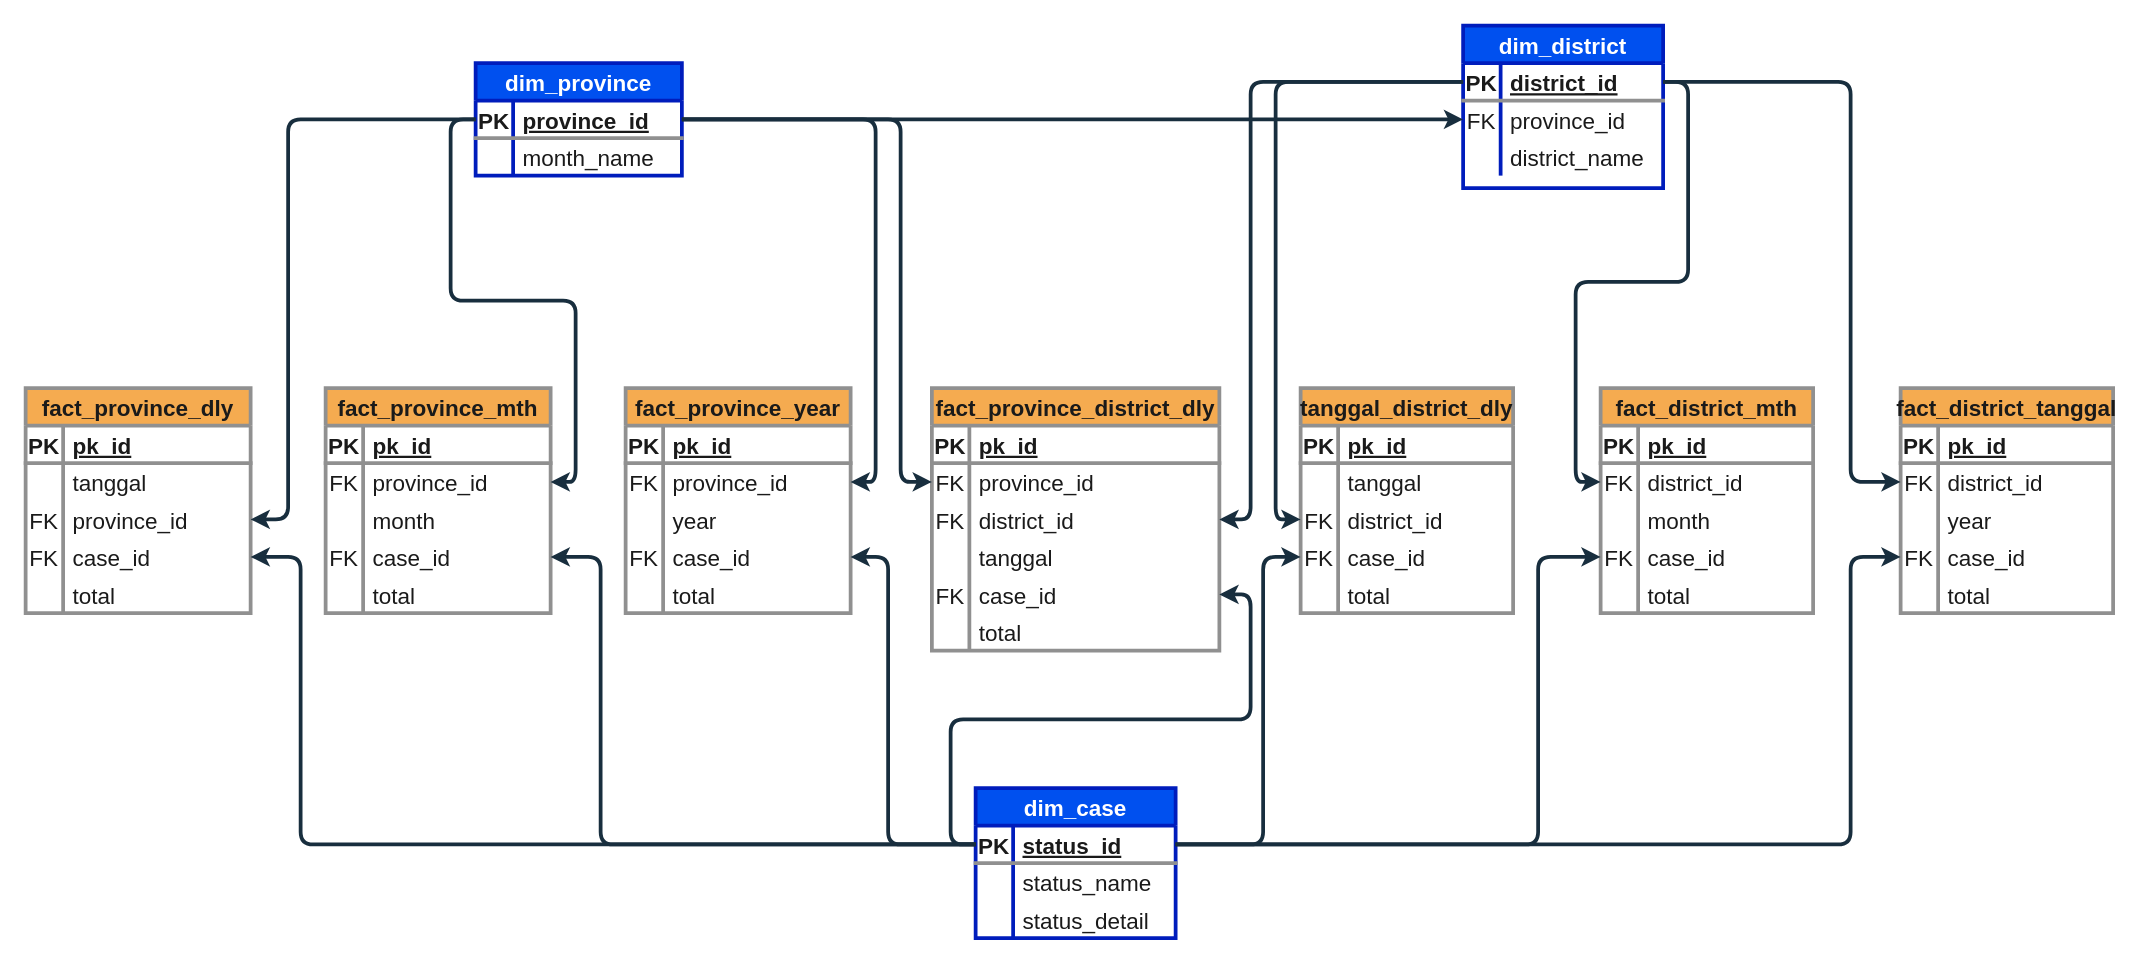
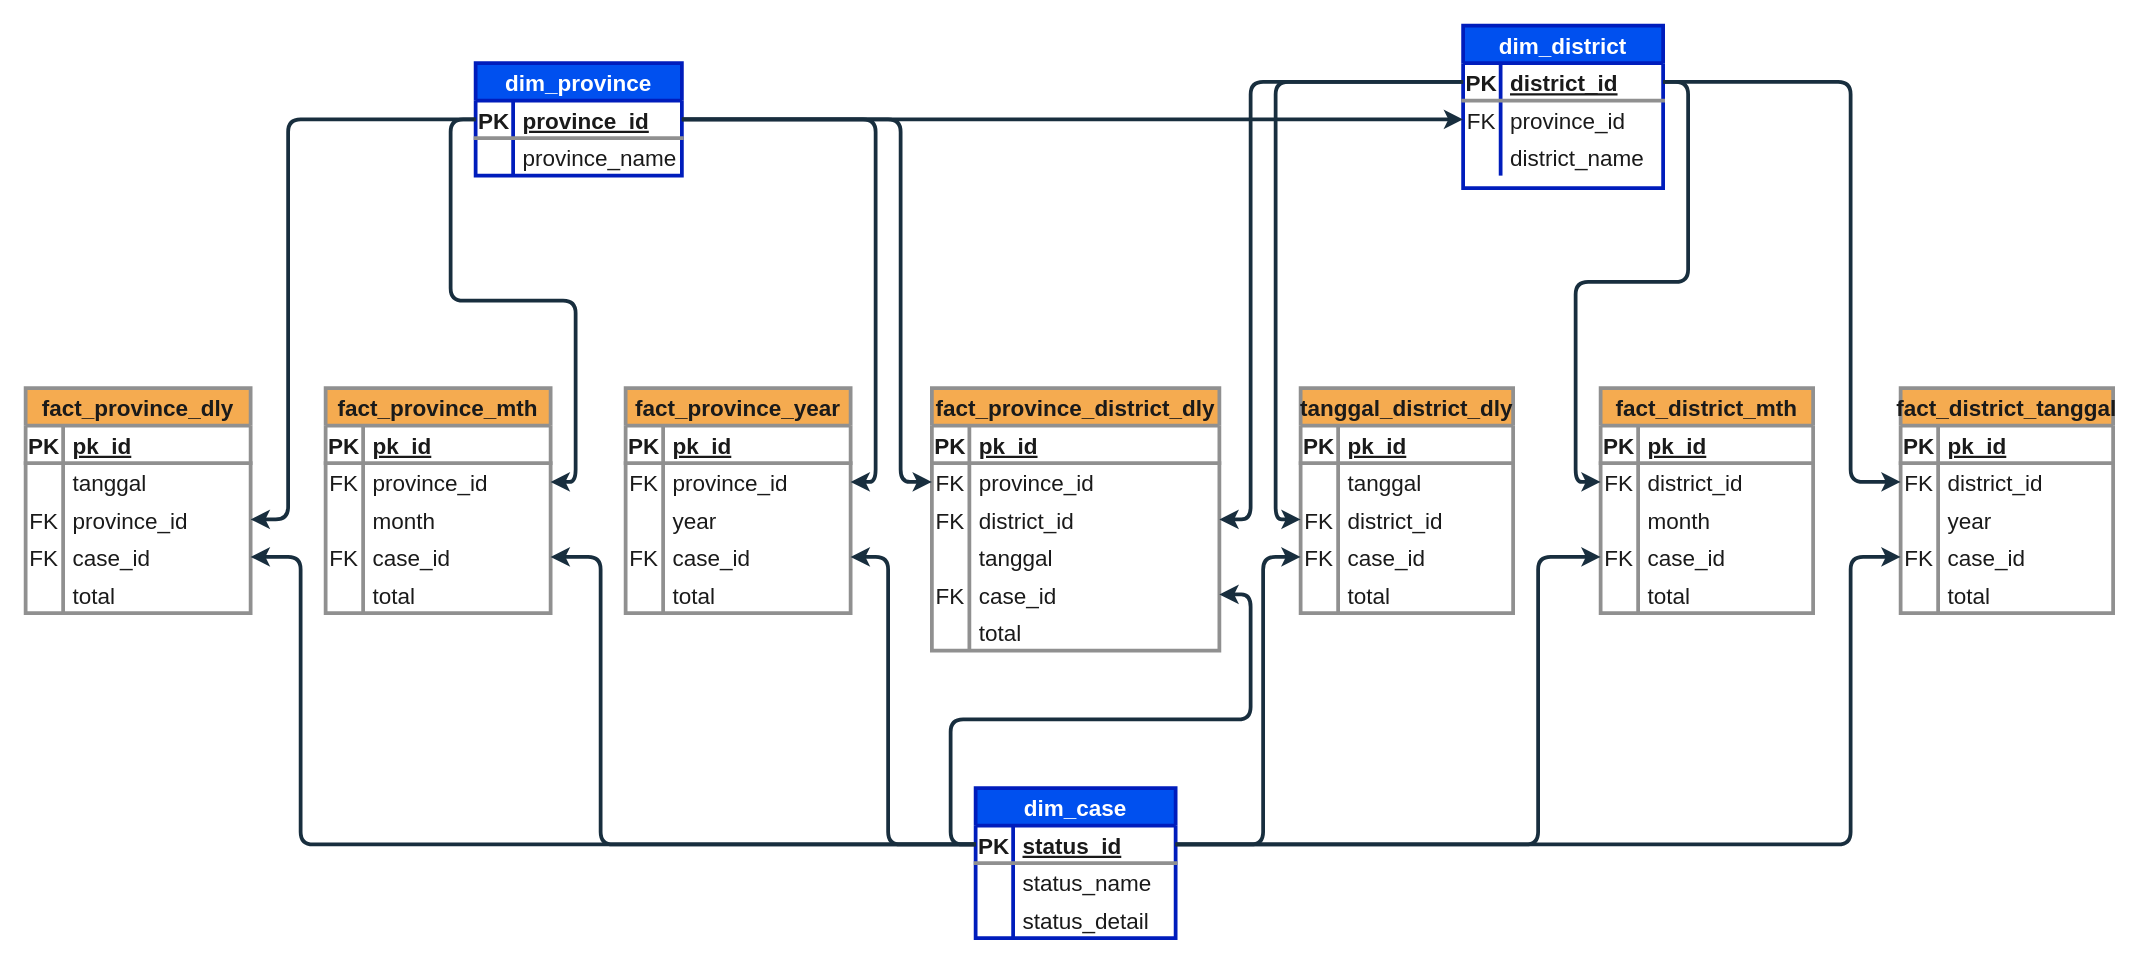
node "month_name": label "month_name" -> "province_name"
